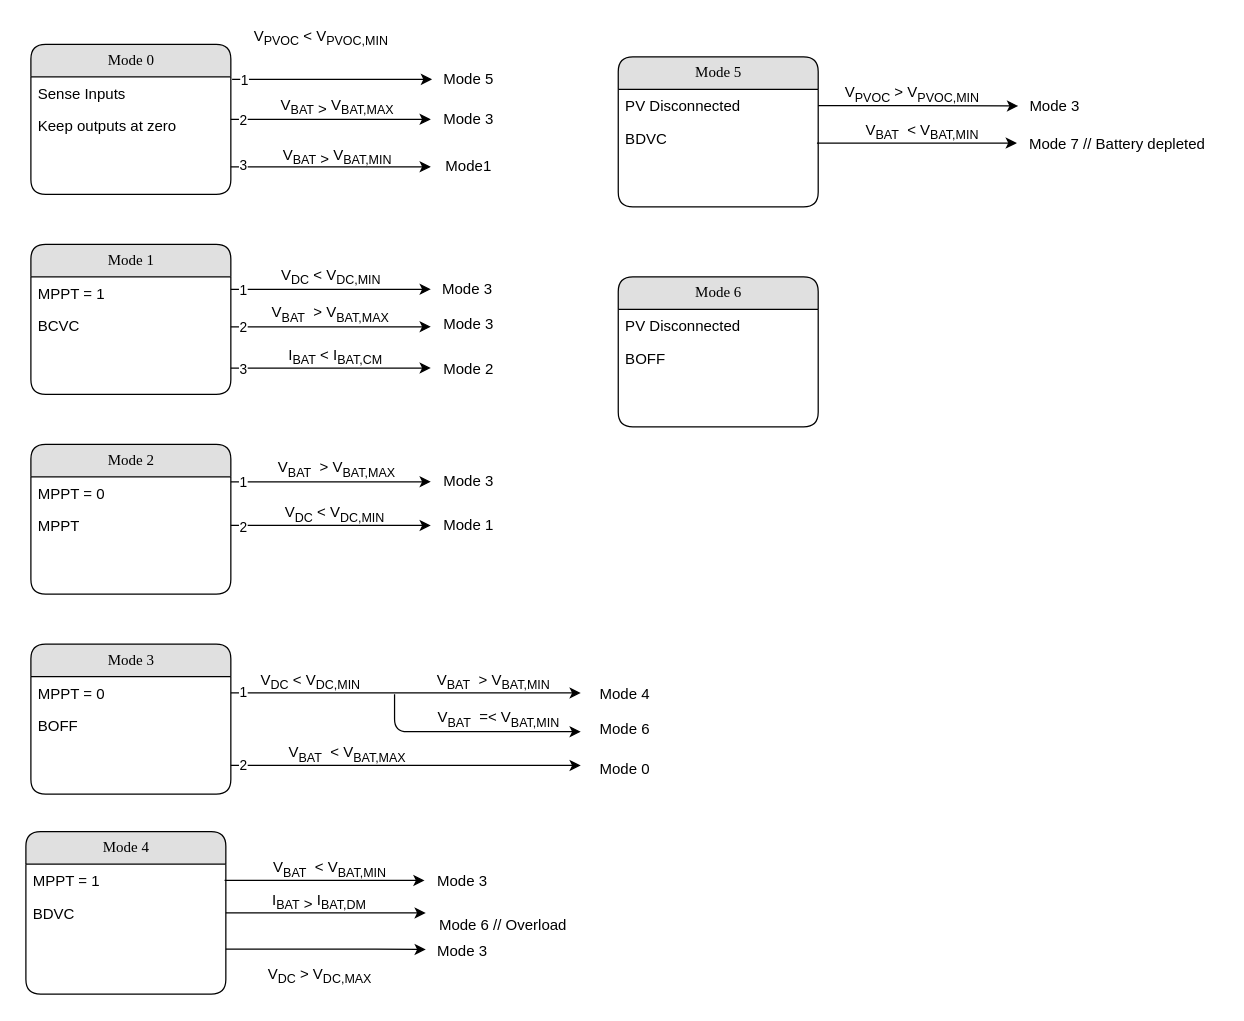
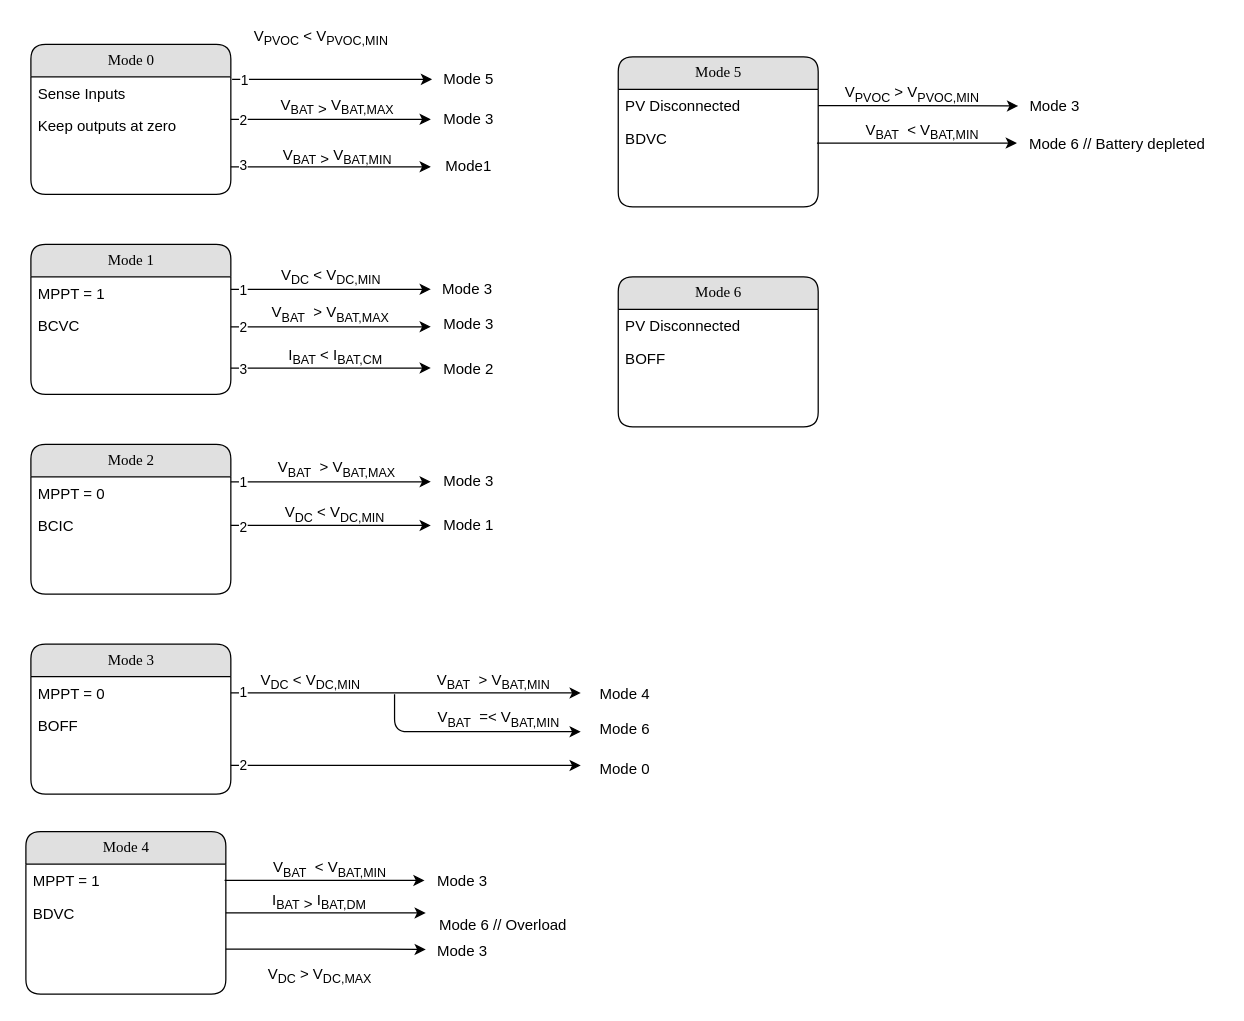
node "Mode 7 // Battery depleted": label "Mode 7 // Battery depleted" -> "Mode 6 // Battery depleted"
node "MPPT": label "MPPT" -> "BCIC"
node "VBAT < VBAT,MAX": removed
